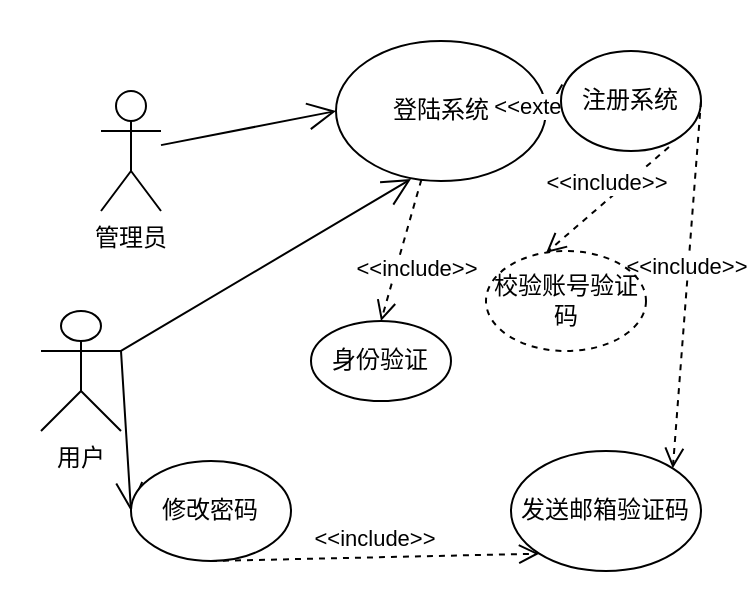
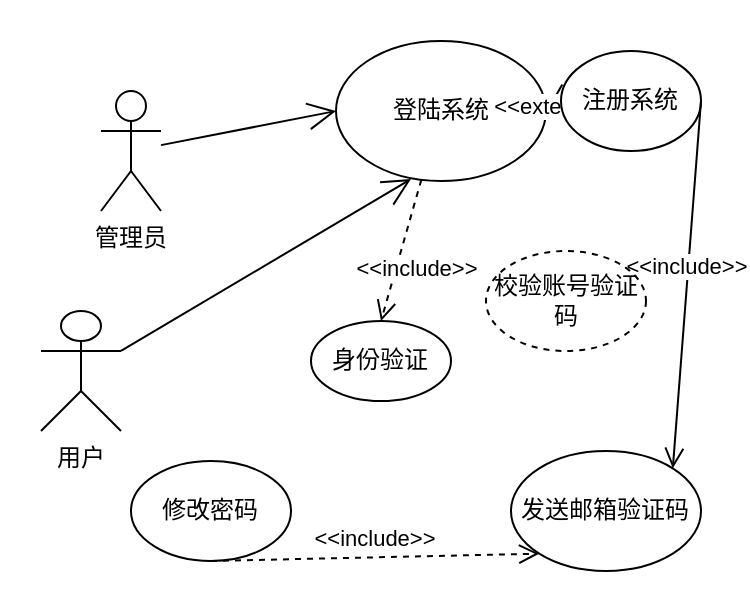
edge "注册系统" -> "校验账号验证码": removed, label "<<include>>"
edge "注册系统" -> "发送邮箱验证码": style dashed -> solid
edge "用户" -> "修改密码": removed
